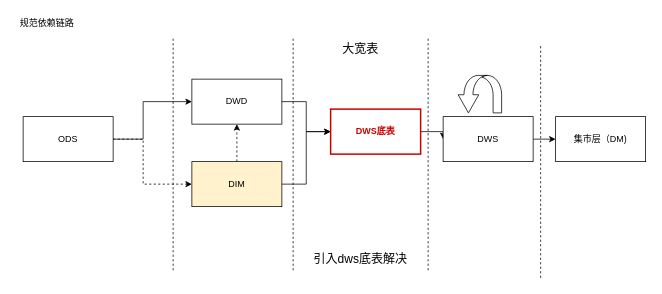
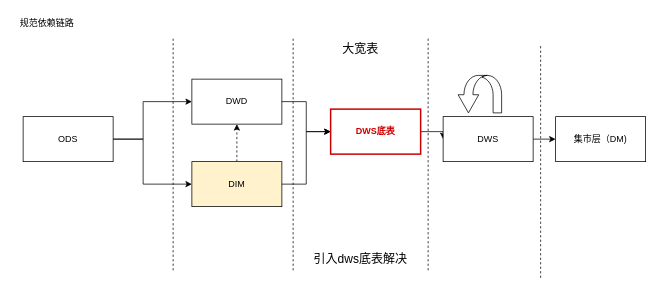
edge "ODS" -> "DIM": style dashed -> solid
